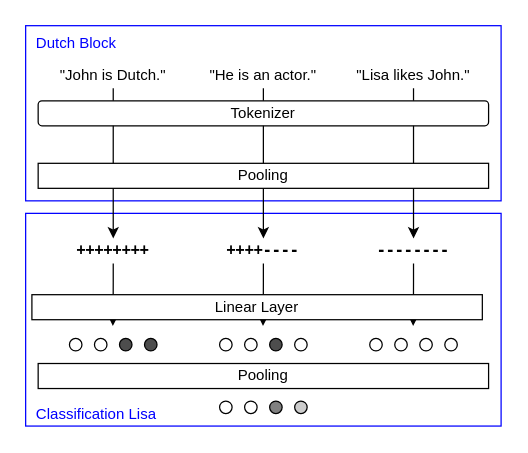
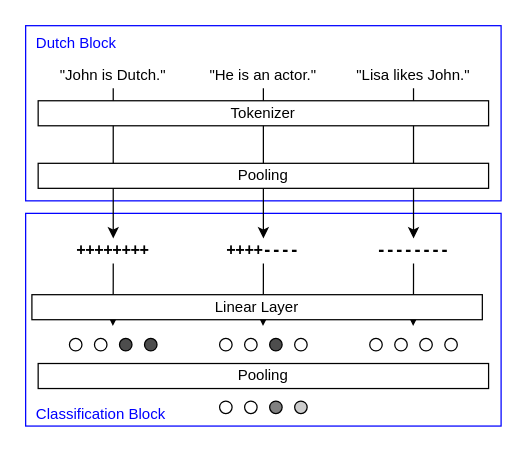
node "Tokenizer": shape rounded rectangle -> rectangle
node "Classification Lisa": label "Classification Lisa" -> "Classification Block"
